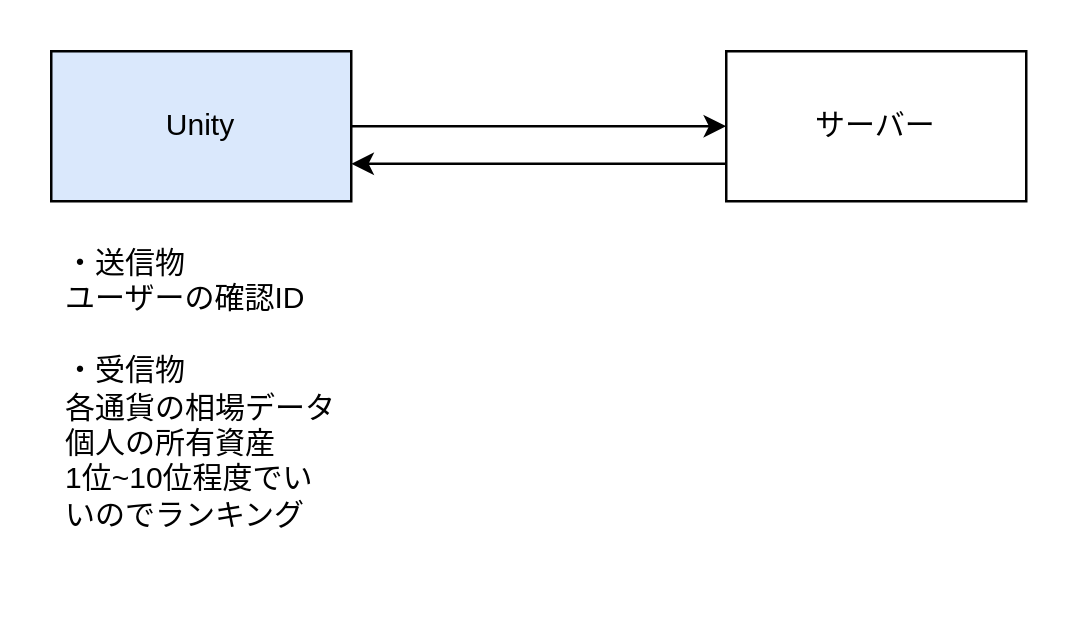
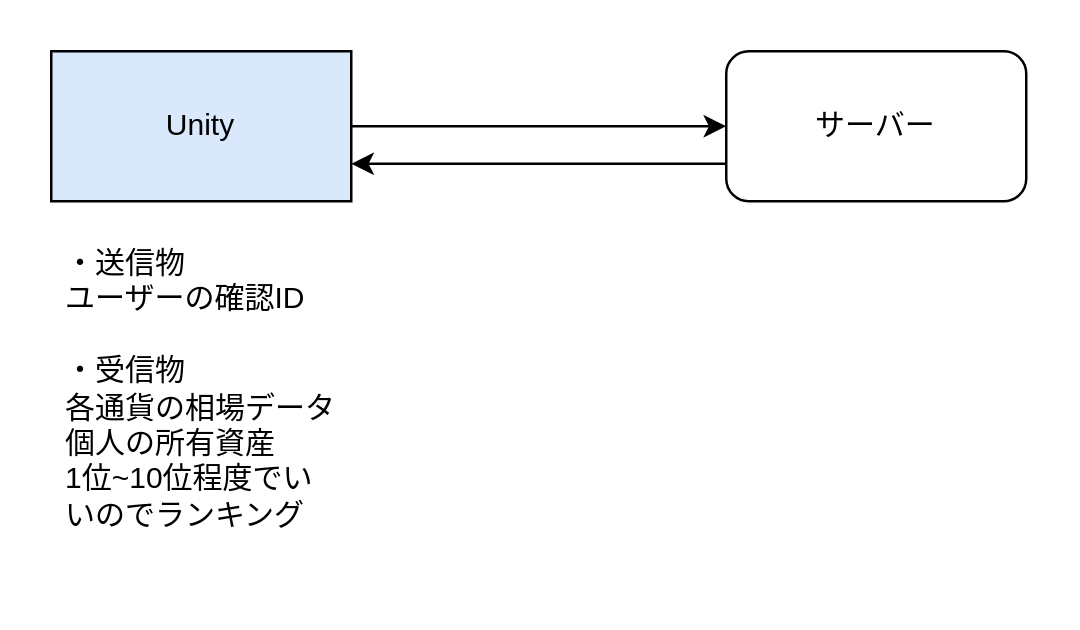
node "サーバー": shape rectangle -> rounded rectangle
